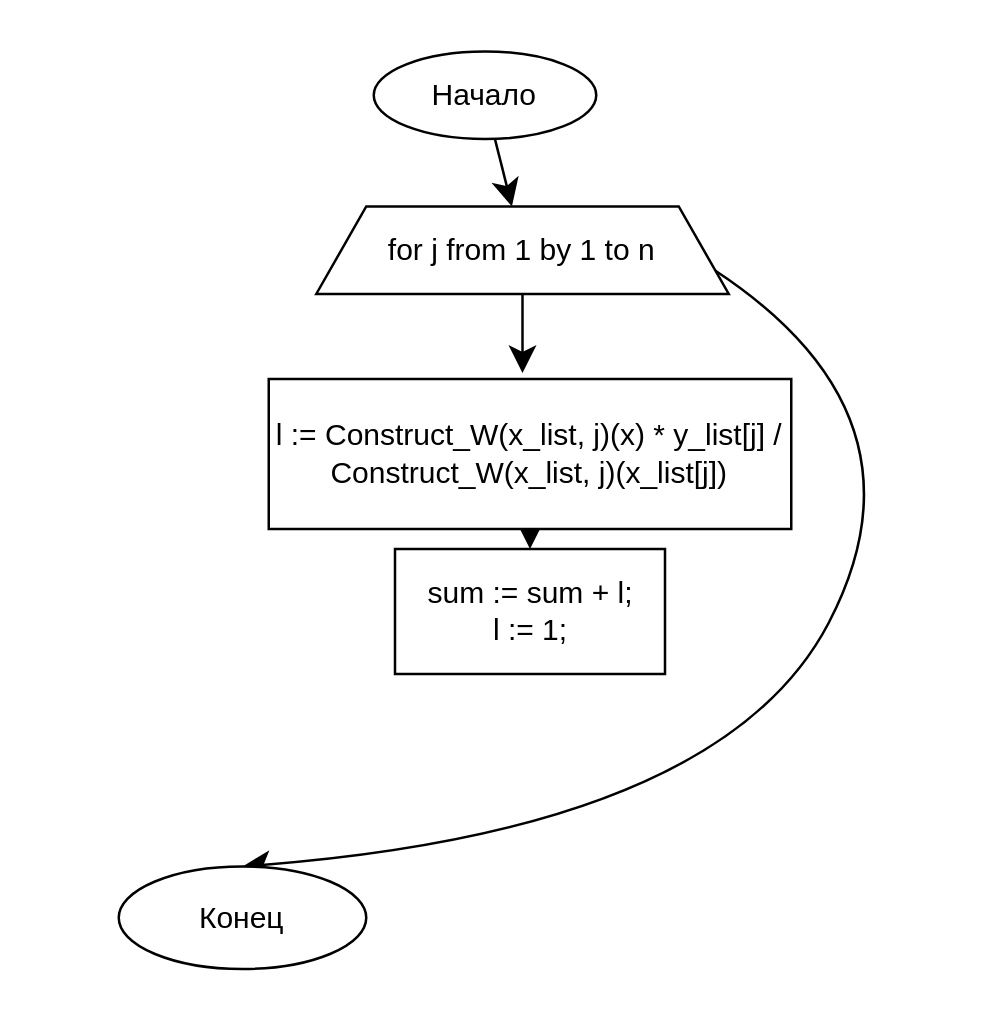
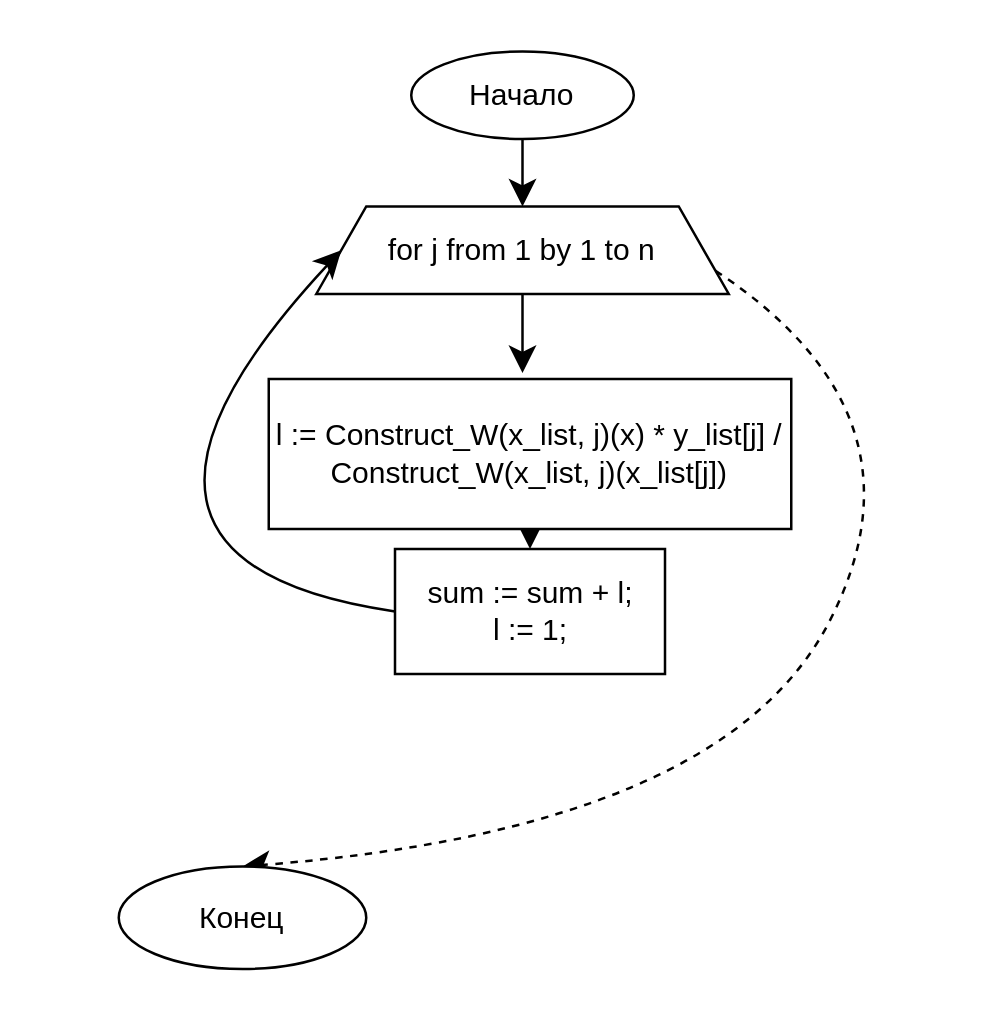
node "Начало": moved (485, 95) -> (523, 95)
edge "sum := sum + l; l := 1;" -> "for j from 1 by 1 to n": added
edge "for j from 1 by 1 to n" -> "Конец": style solid -> dashed
